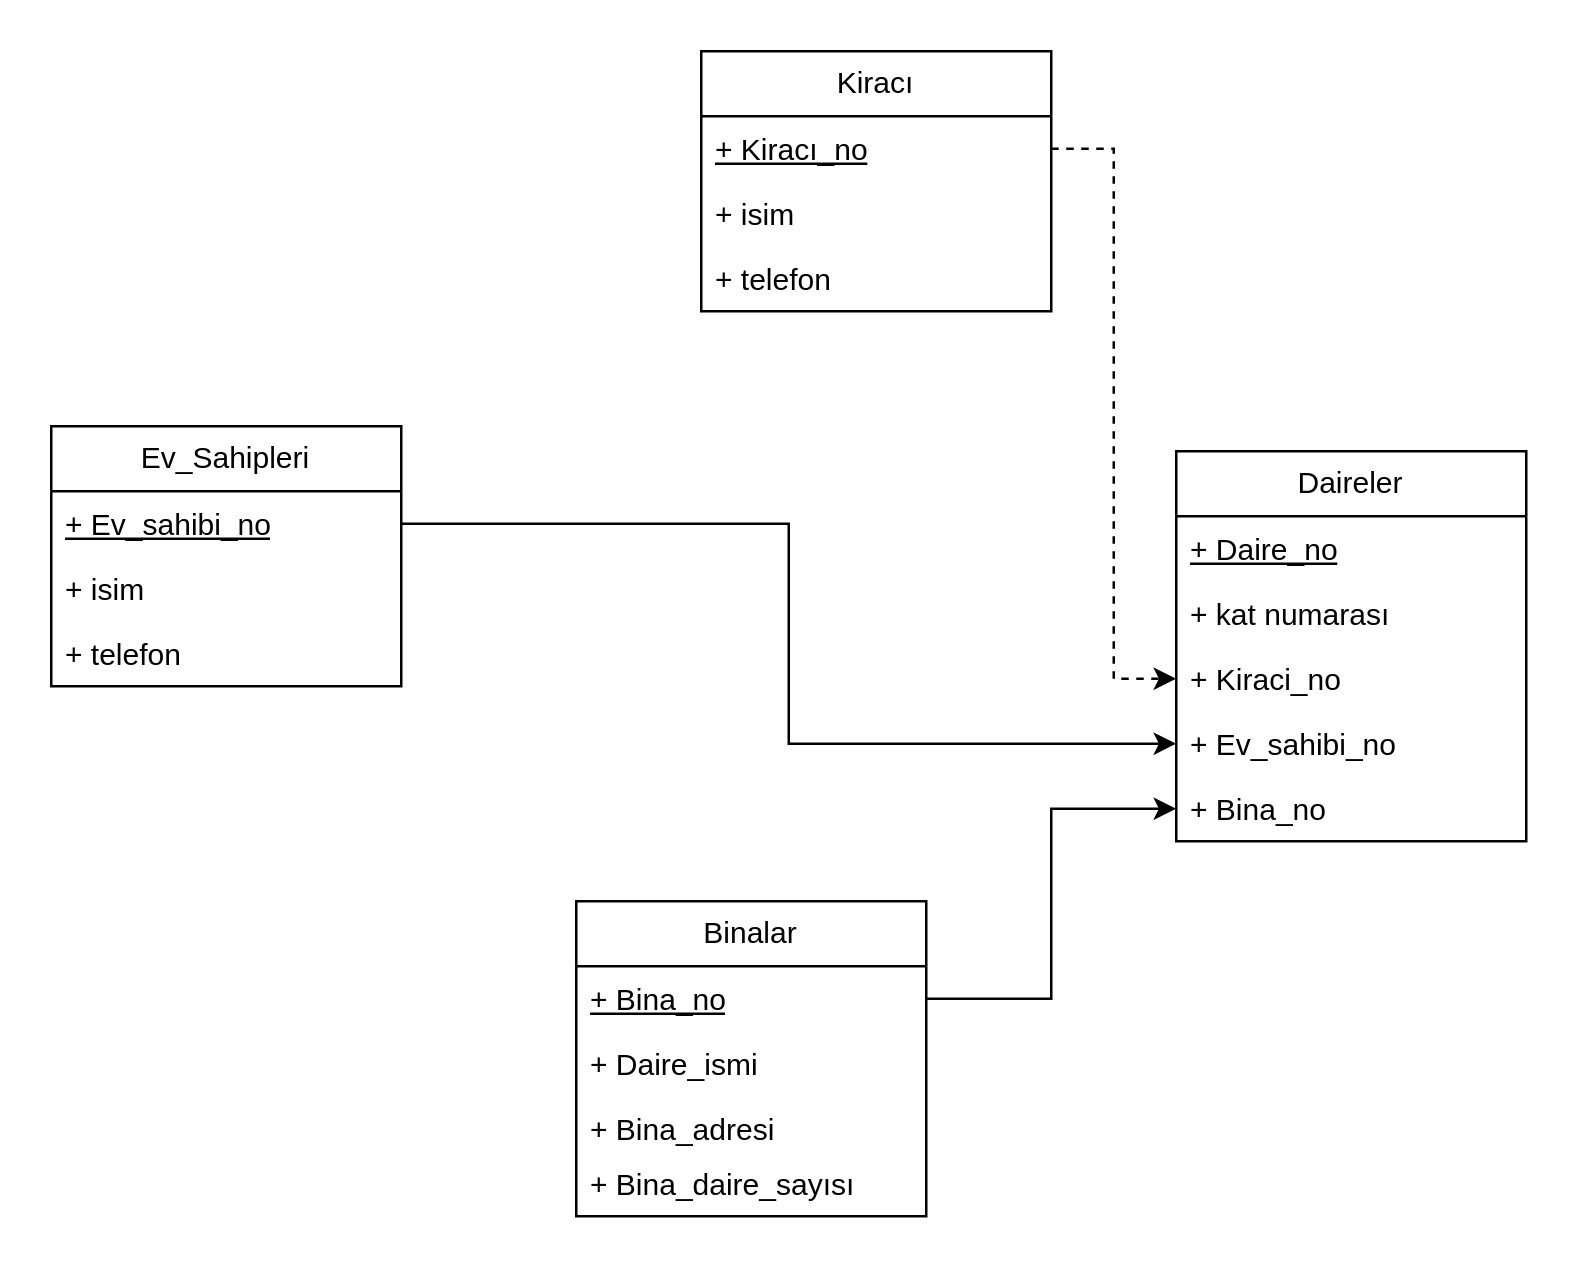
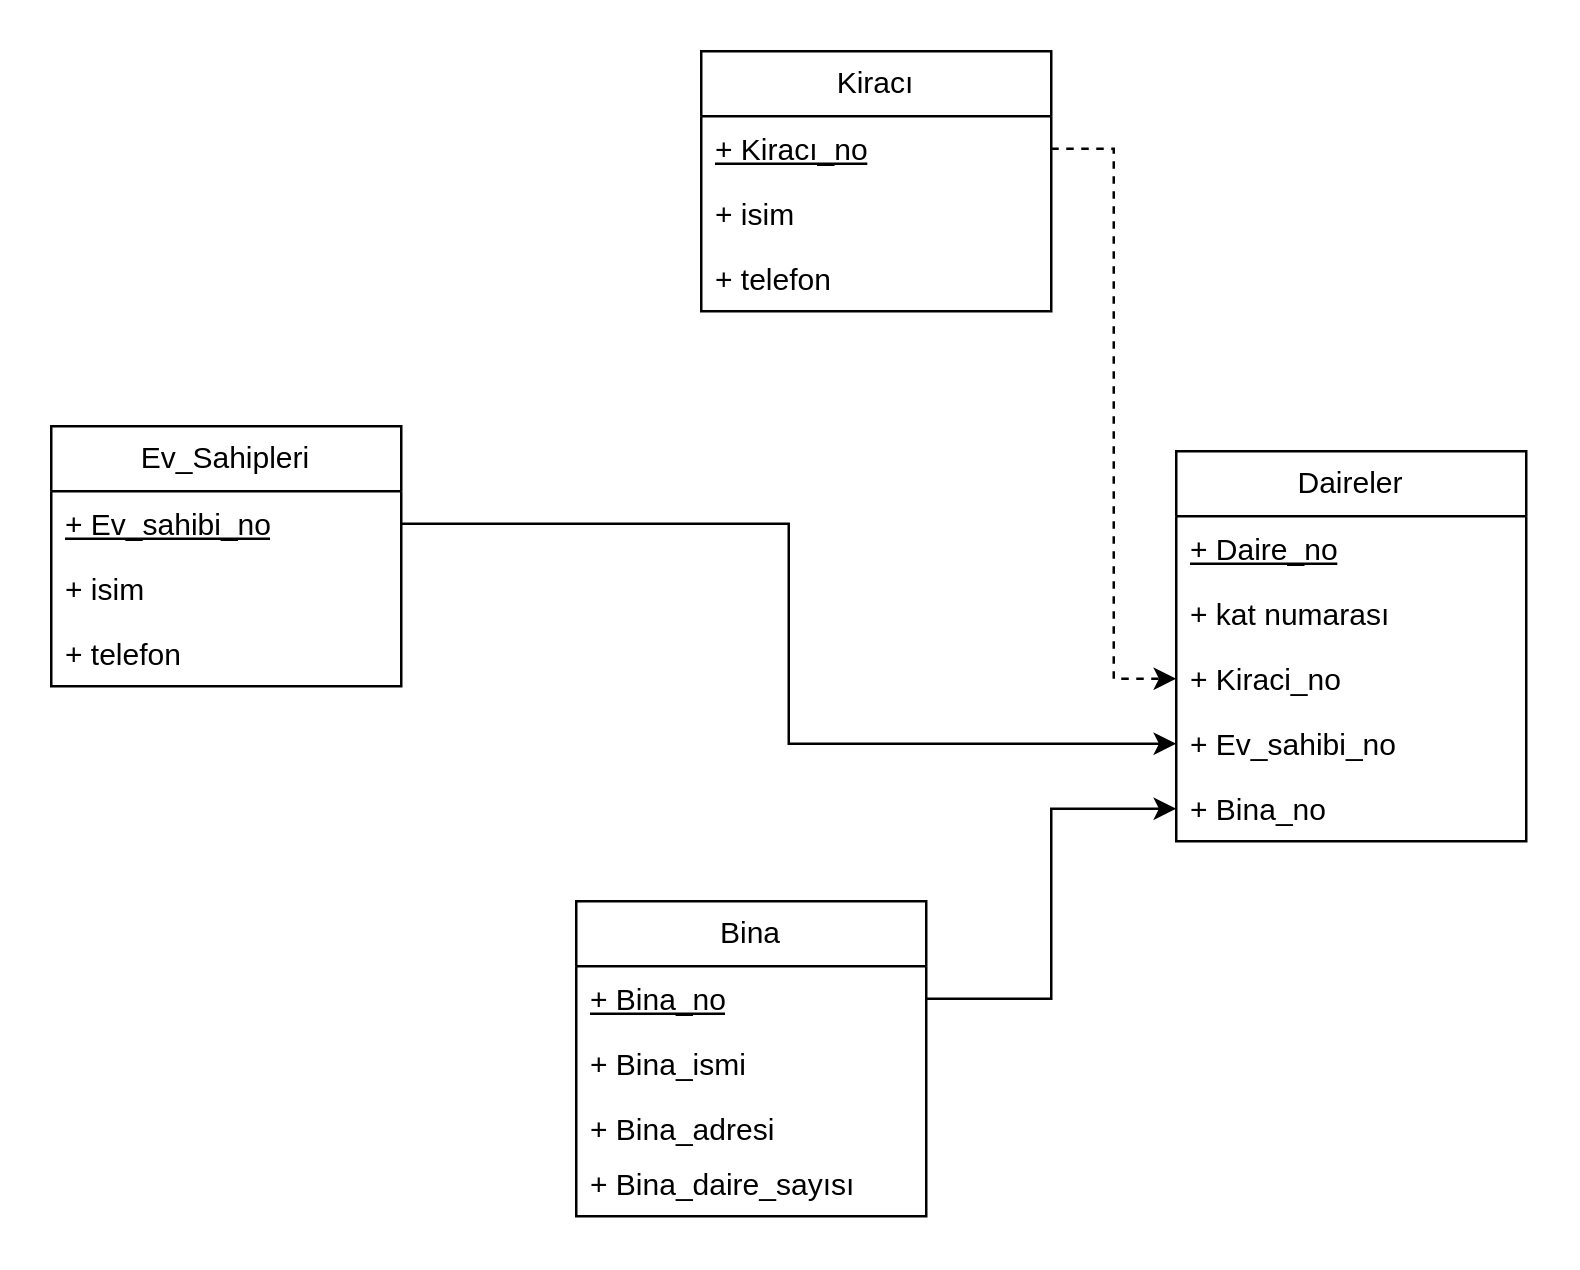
node "Binalar": label "Binalar" -> "Bina"
node "+ Daire_ismi": label "+ Daire_ismi" -> "+ Bina_ismi"
